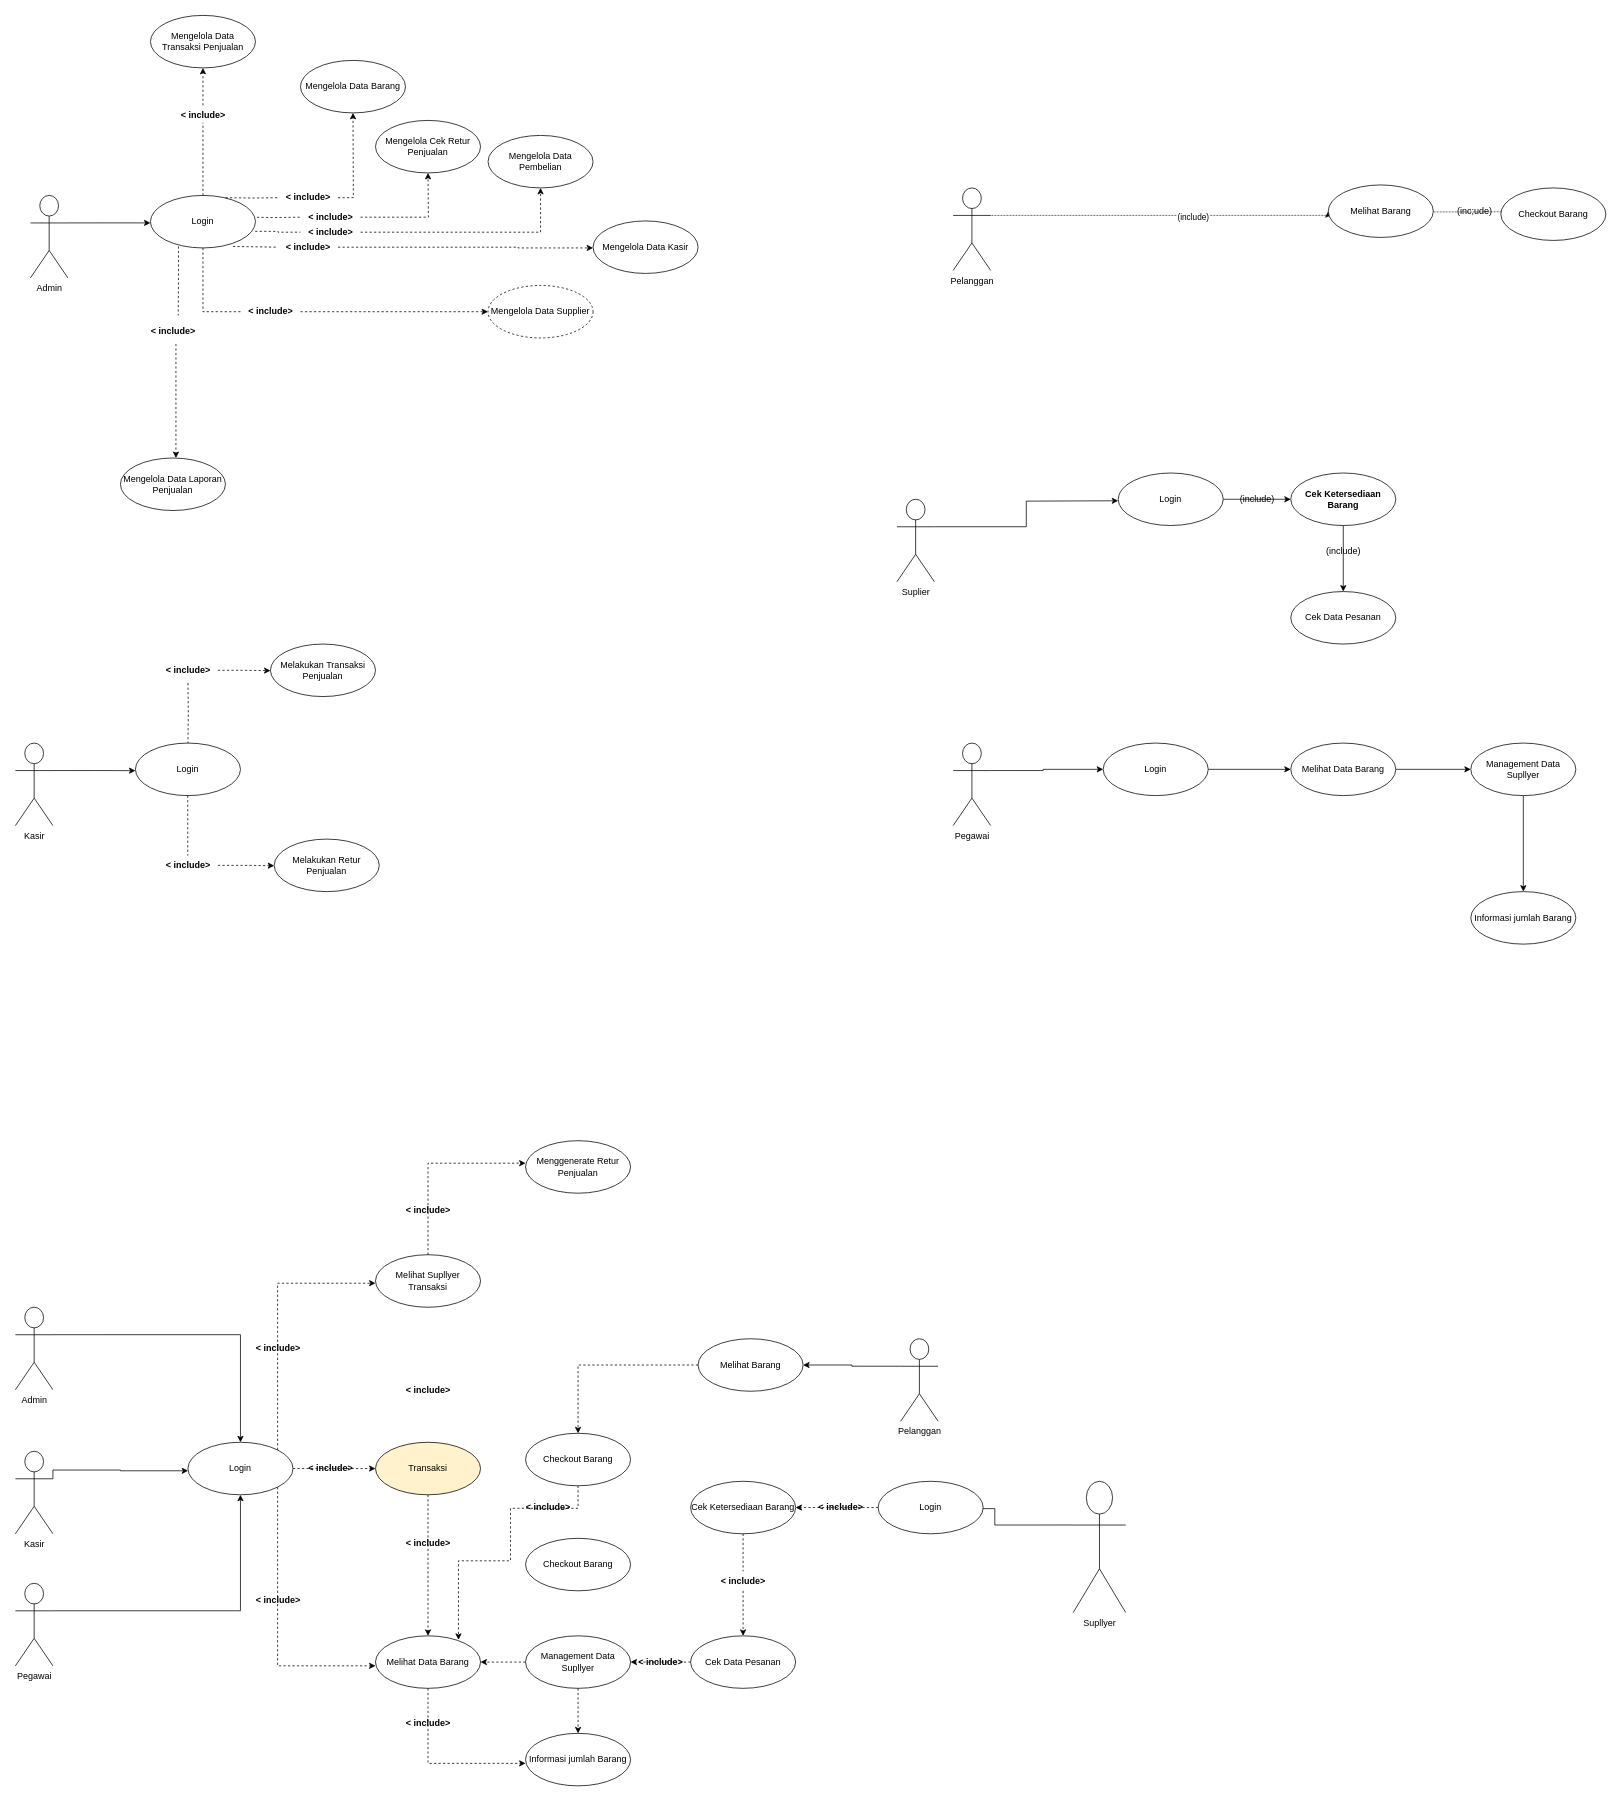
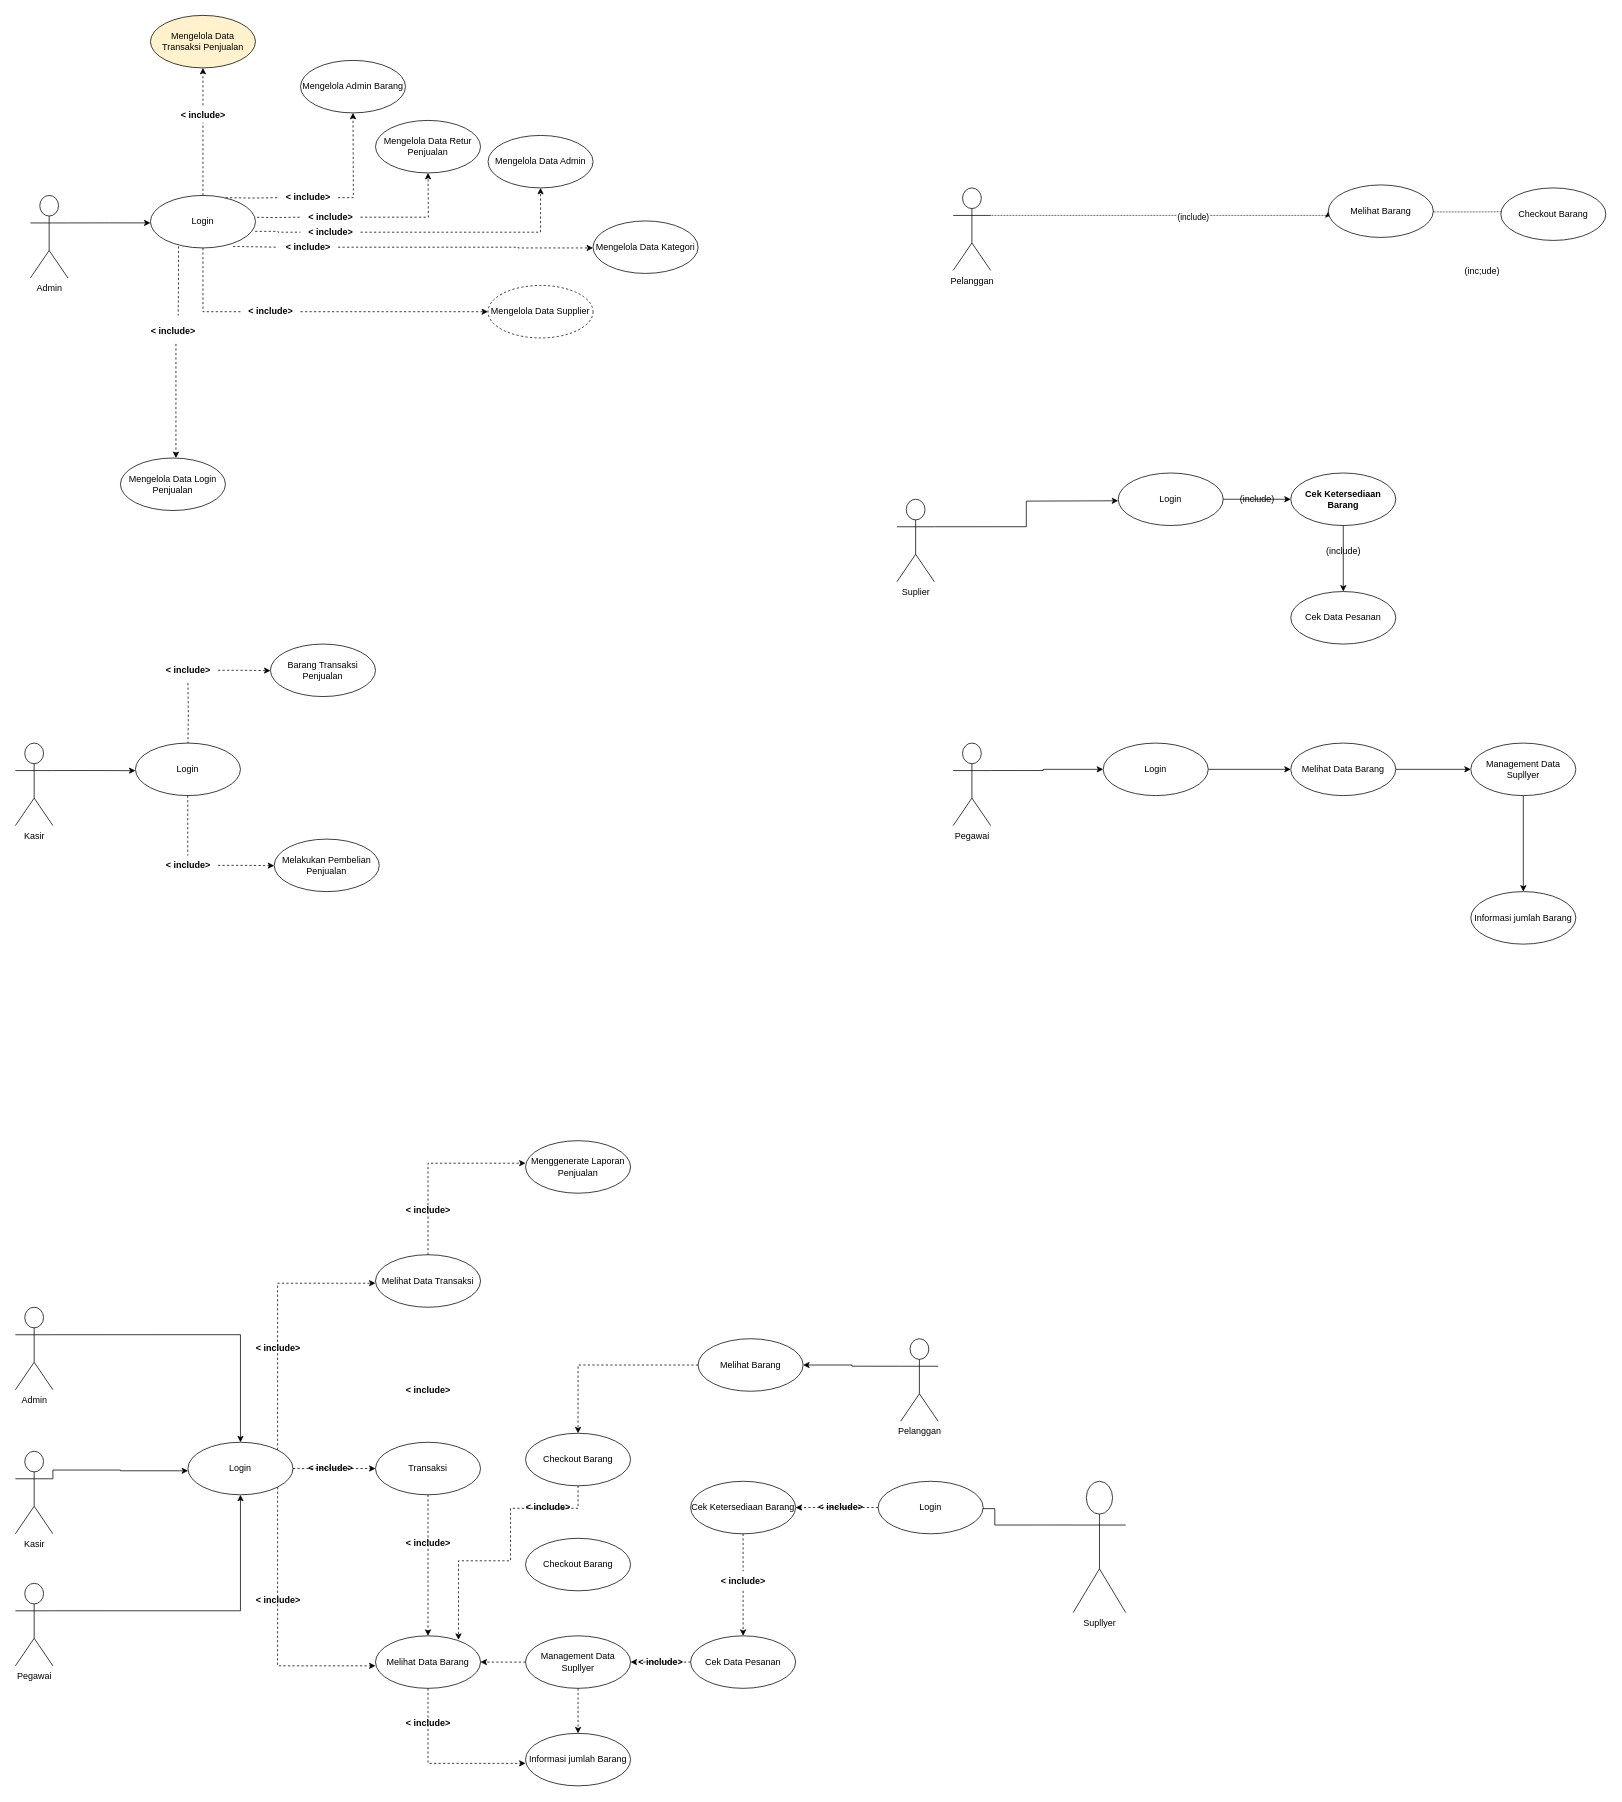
node "Mengelola Data Transaksi Penjualan": fillcolor #ffffff -> #fff2cc
node "Mengelola Data Barang": label "Mengelola Data Barang" -> "Mengelola Admin Barang"
node "Mengelola Cek Retur Penjualan": label "Mengelola Cek Retur Penjualan" -> "Mengelola Data Retur Penjualan"
node "Mengelola Data Pembelian": label "Mengelola Data Pembelian" -> "Mengelola Data Admin"
node "(inc;ude)": moved (1474, 211) -> (1482, 271)
node "Mengelola Data Kasir": label "Mengelola Data Kasir" -> "Mengelola Data Kategori"
node "Mengelola Data Laporan Penjualan": label "Mengelola Data Laporan Penjualan" -> "Mengelola Data Login Penjualan"
node "Melakukan Transaksi Penjualan": label "Melakukan Transaksi Penjualan" -> "Barang Transaksi Penjualan"
node "Melakukan Retur Penjualan": label "Melakukan Retur Penjualan" -> "Melakukan Pembelian Penjualan"
node "Menggenerate Retur Penjualan": label "Menggenerate Retur Penjualan" -> "Menggenerate Laporan Penjualan"
node "Melihat Supllyer Transaksi": label "Melihat Supllyer Transaksi" -> "Melihat Data Transaksi"
node "Transaksi": fillcolor #fff2cc -> #ffffff
